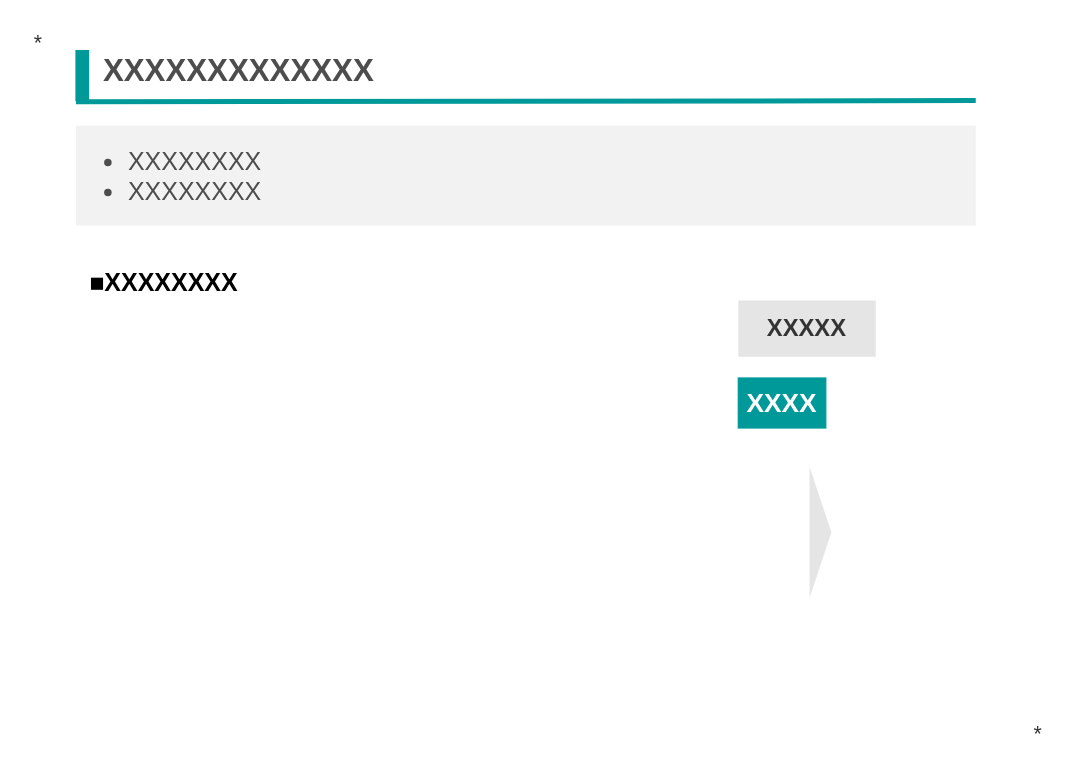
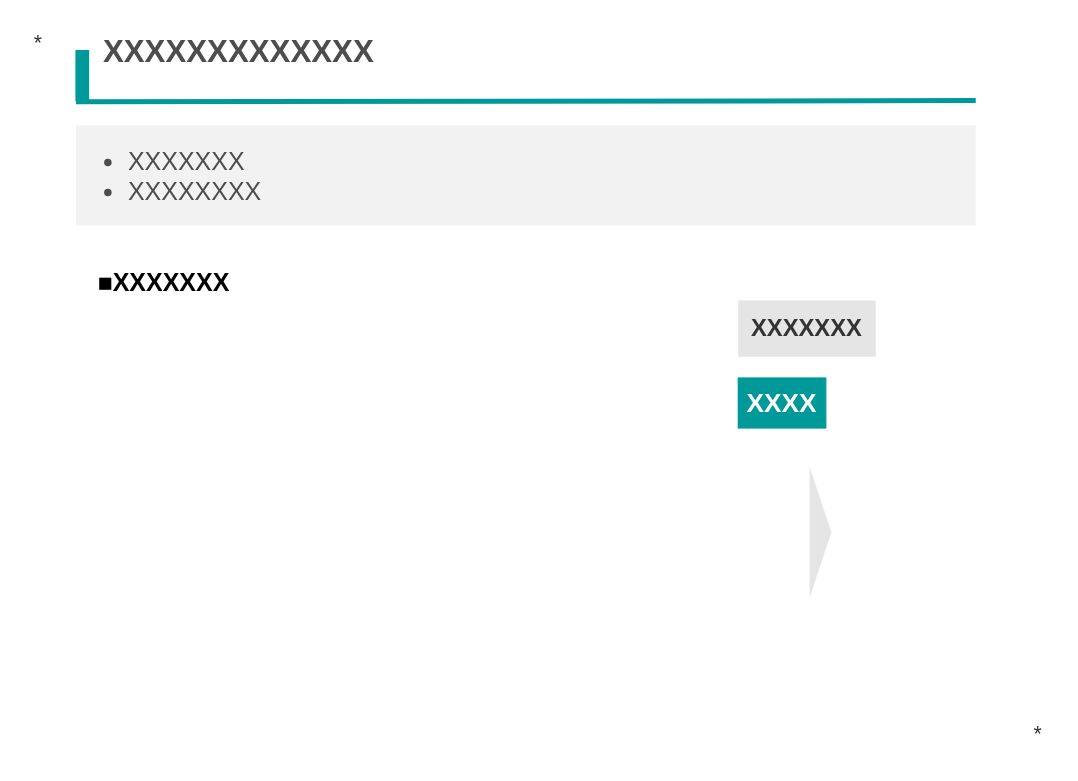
node "XXXXXXXXXXXXX": moved (529, 69) -> (529, 51)
node "XXXXXXXX XXXXXXXX": label "XXXXXXXX XXXXXXXX" -> "XXXXXXX XXXXXXXX"
node "■XXXXXXXX": label "■XXXXXXXX" -> "■XXXXXXX"
node "XXXXX": label "XXXXX" -> "XXXXXXX"
